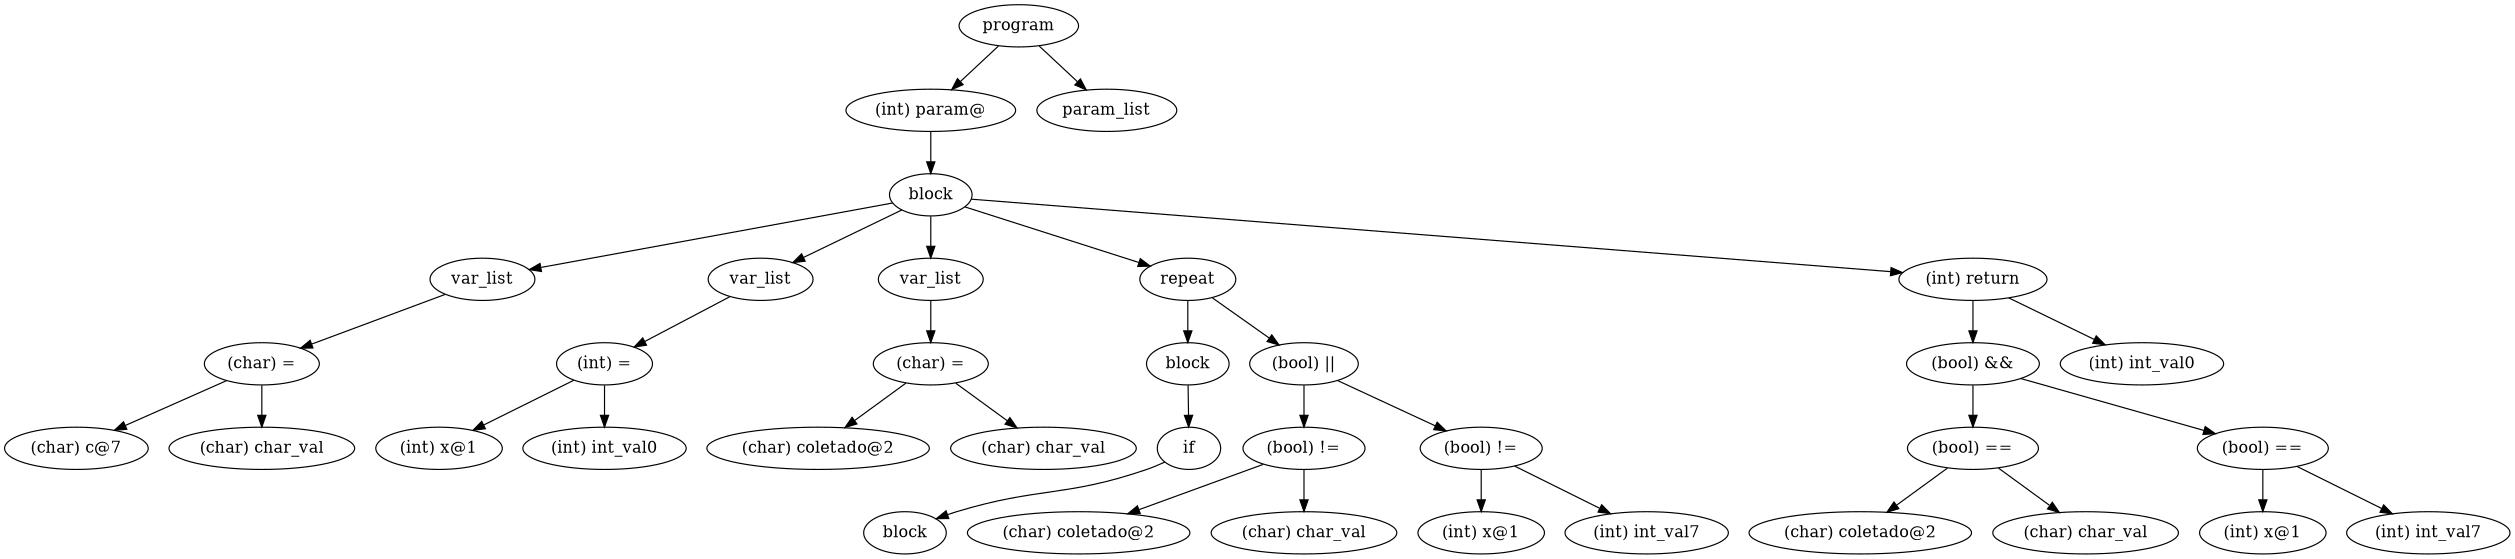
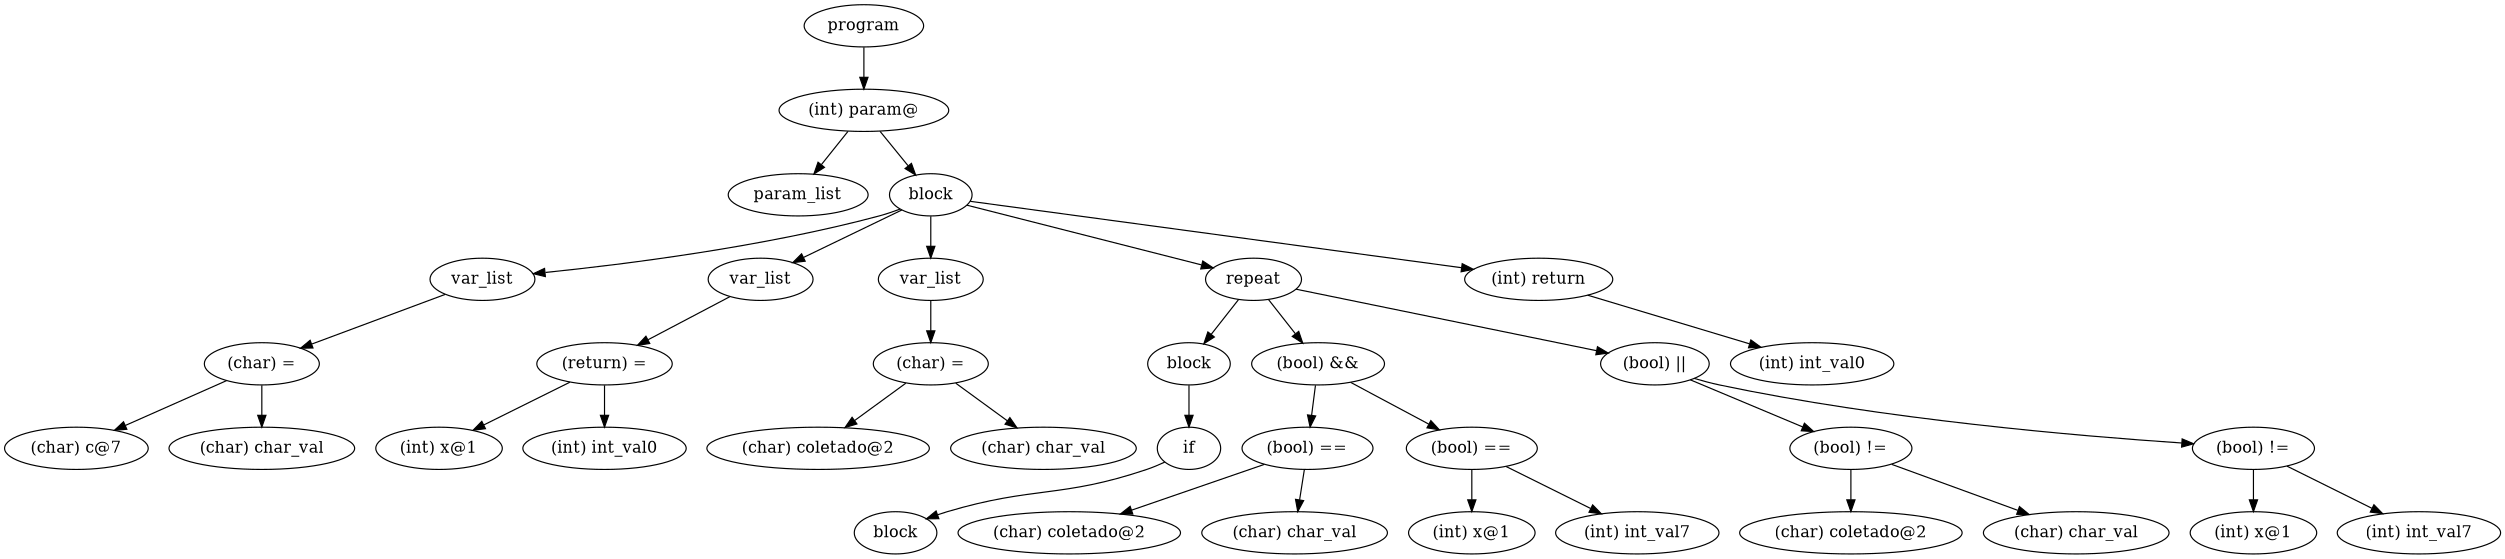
edge "program" -> "param_list": now "(int) param@" -> "param_list"
edge "(int) return" -> "(bool) &&": now "repeat" -> "(bool) &&"
node "(int) =": label "(int) =" -> "(return) ="
